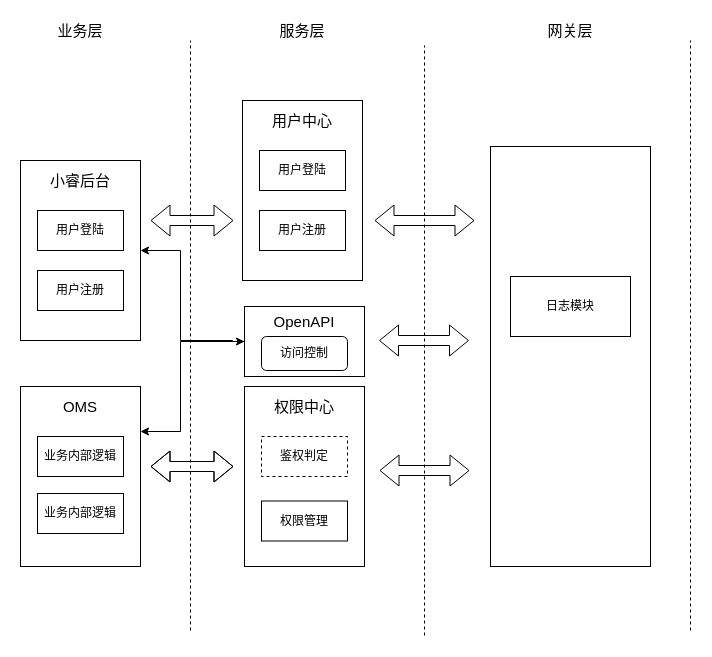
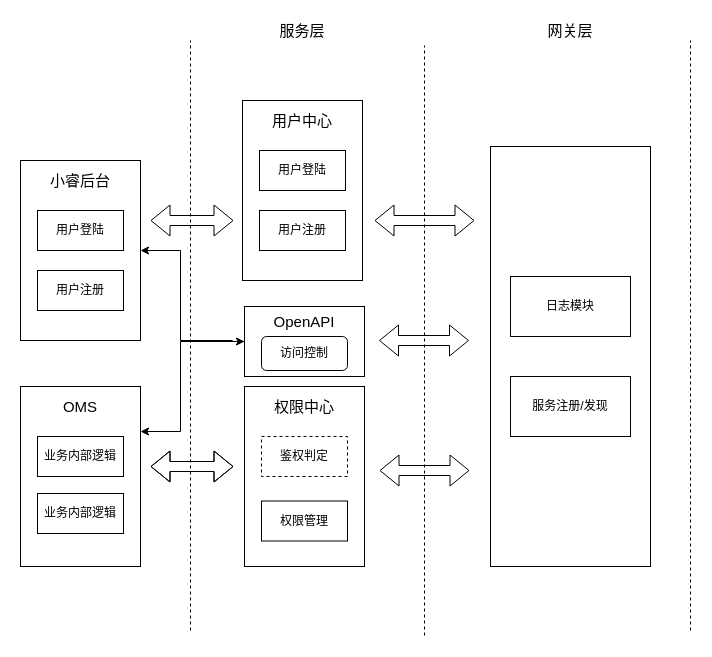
node "业务层": removed
node "服务注册/发现": added
